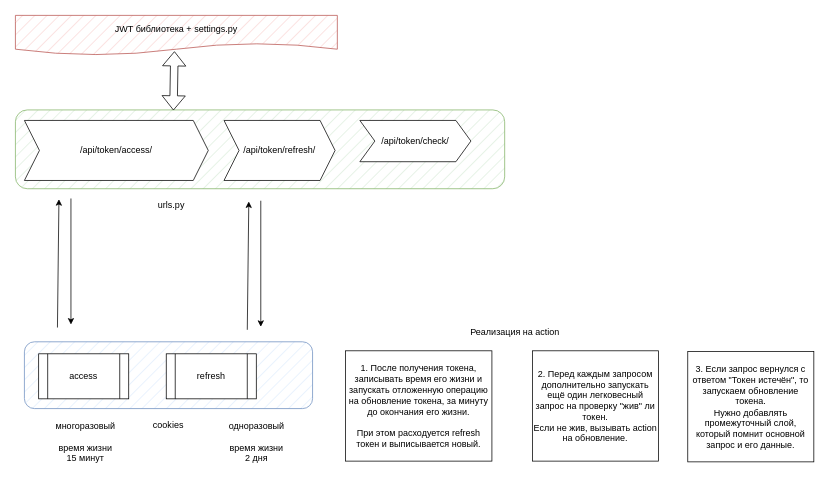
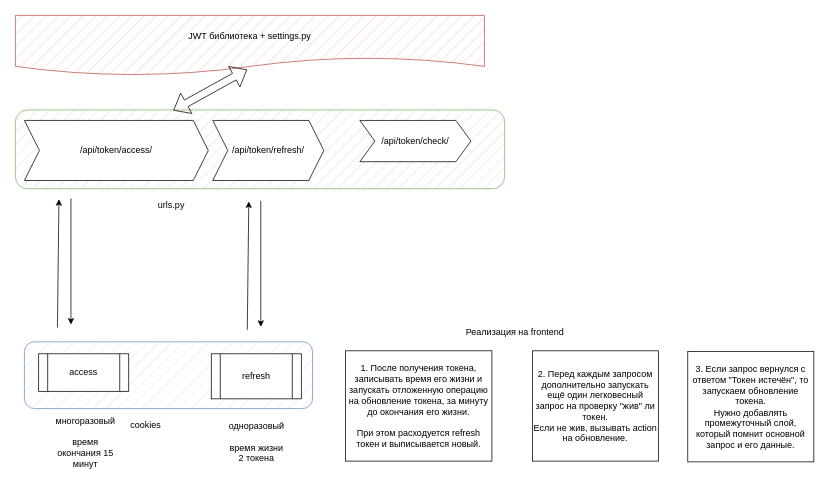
node "JWT библиотека + settings.py": size 322x40 -> 469x60
node "/api/token/refresh/": moved (279, 150) -> (268, 150)
node "Реализация на action": label "Реализация на action" -> "Реализация на frontend"
node "access": size 90x45 -> 90x38
node "refresh": moved (211, 376) -> (256, 376)
node "cookies": moved (168, 426) -> (146, 426)
node "многоразовый время жизни 15 минут": label "многоразовый время жизни 15 минут" -> "многоразовый время окончания 15 минут"
node "одноразовый время жизни 2 дня": label "одноразовый время жизни 2 дня" -> "одноразовый время жизни 2 токена"
